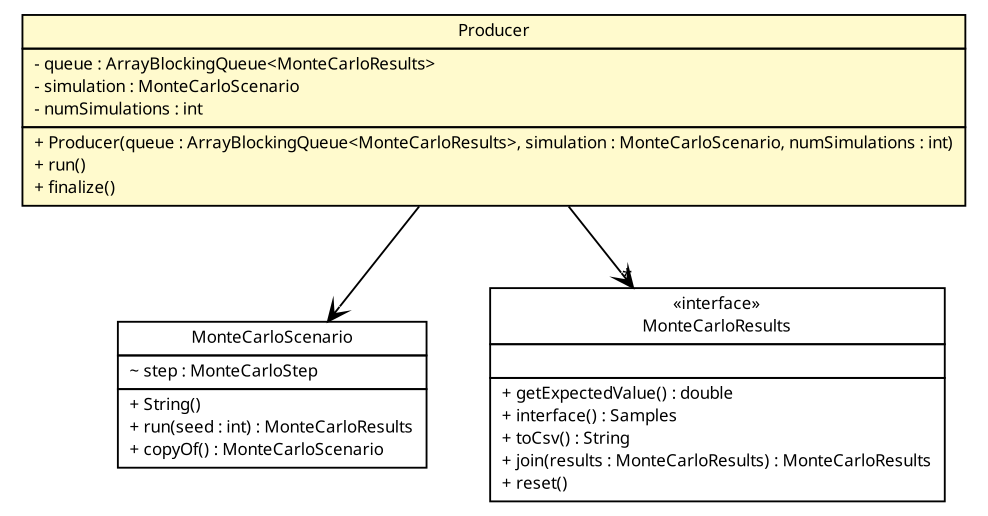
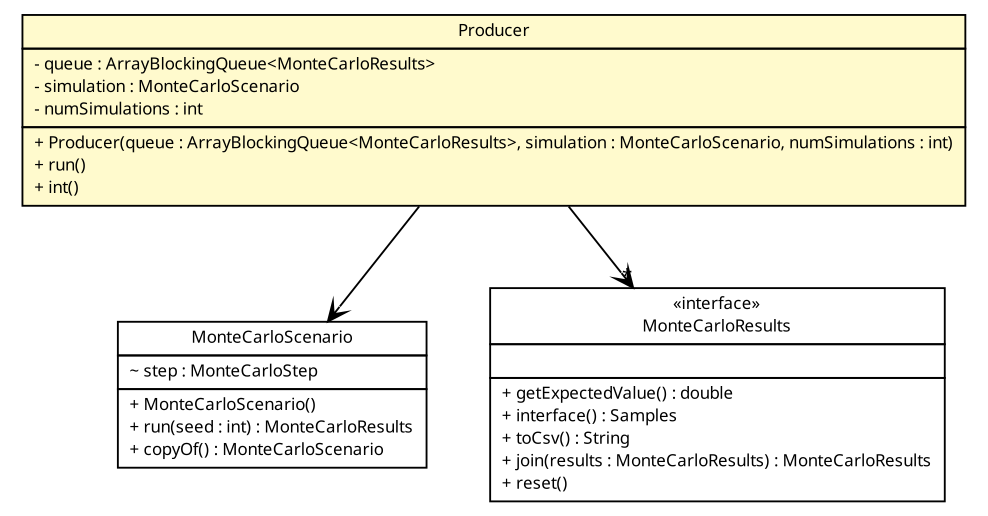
node "Producer": text "+ finalize()" -> "+ int()"
node "MonteCarloScenario": text "+ String()" -> "+ MonteCarloScenario()"
